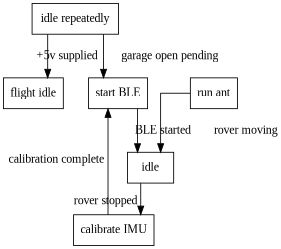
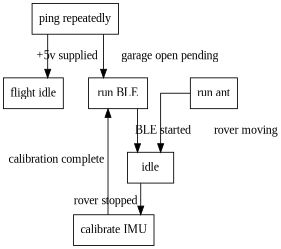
node "idle repeatedly": label "idle repeatedly" -> "ping repeatedly"
node "start BLE": label "start BLE" -> "run BLE"
